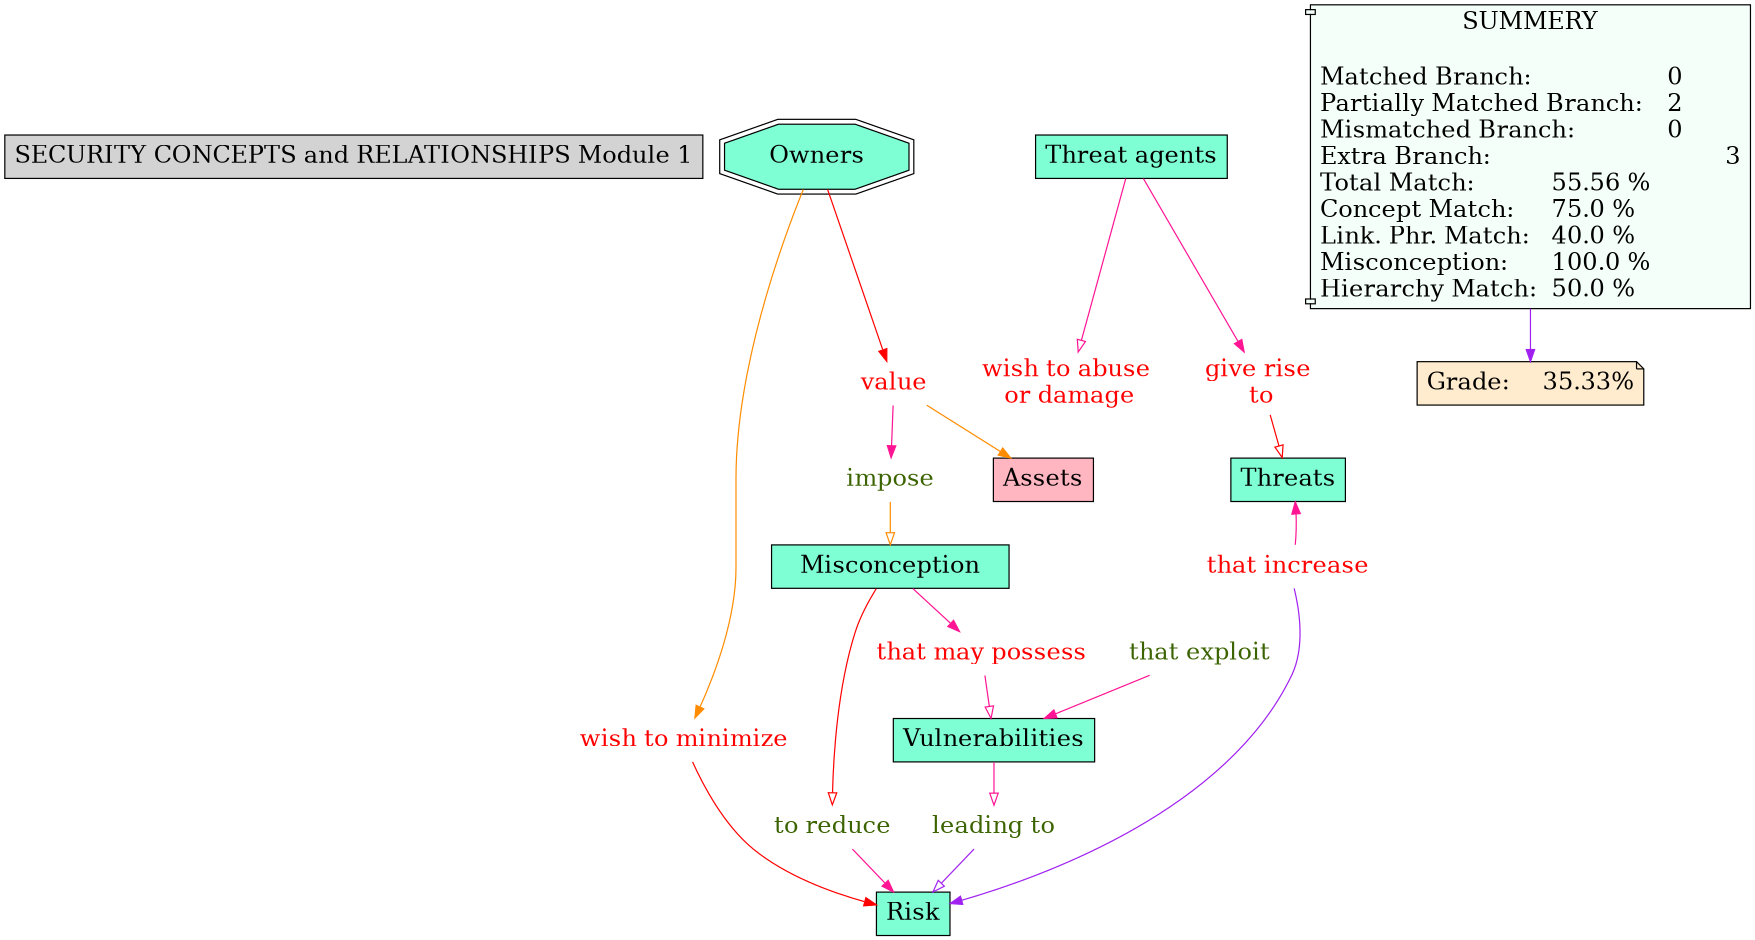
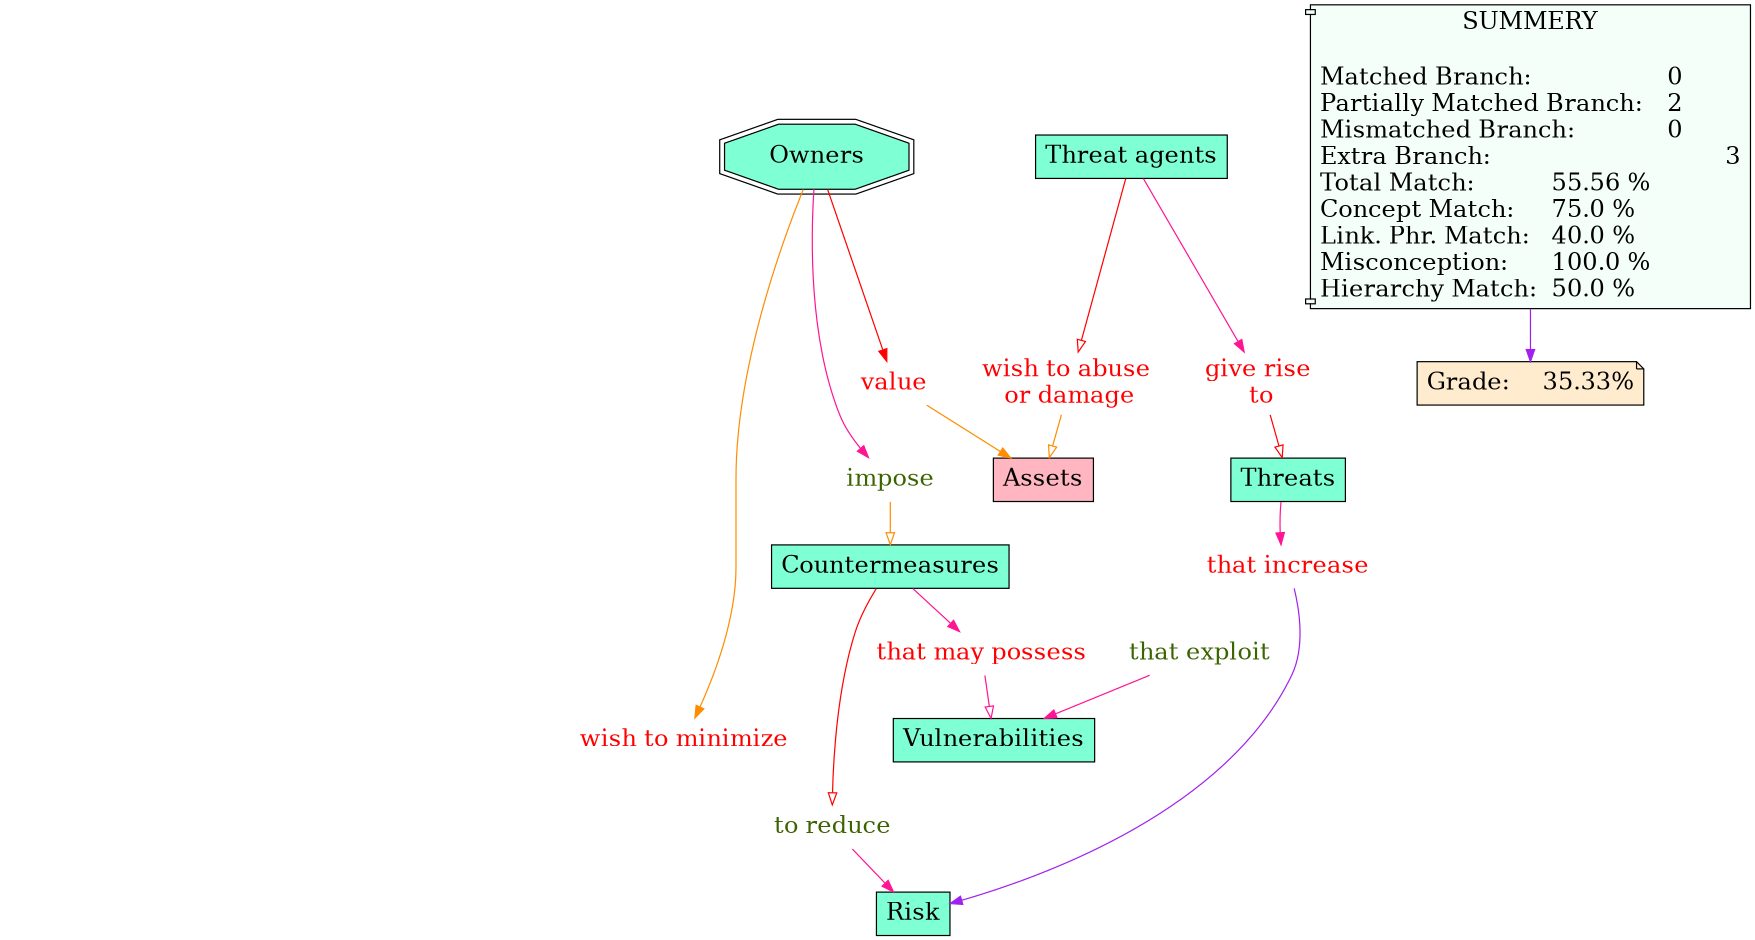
node "SECURITY CONCEPTS and RELATIONSHIPS Module 1": removed
edge "Threat agents" -> "wish to abuse or damage": color deeppink -> red
edge "value" -> "impose": now "Owners" -> "impose"
edge "wish to abuse or damage" -> "Assets": added
edge "that increase" -> "Threats": reversed
node "Misconception": label "Misconception" -> "Countermeasures"
node "leading to": removed
edge "wish to minimize" -> "Risk": removed
